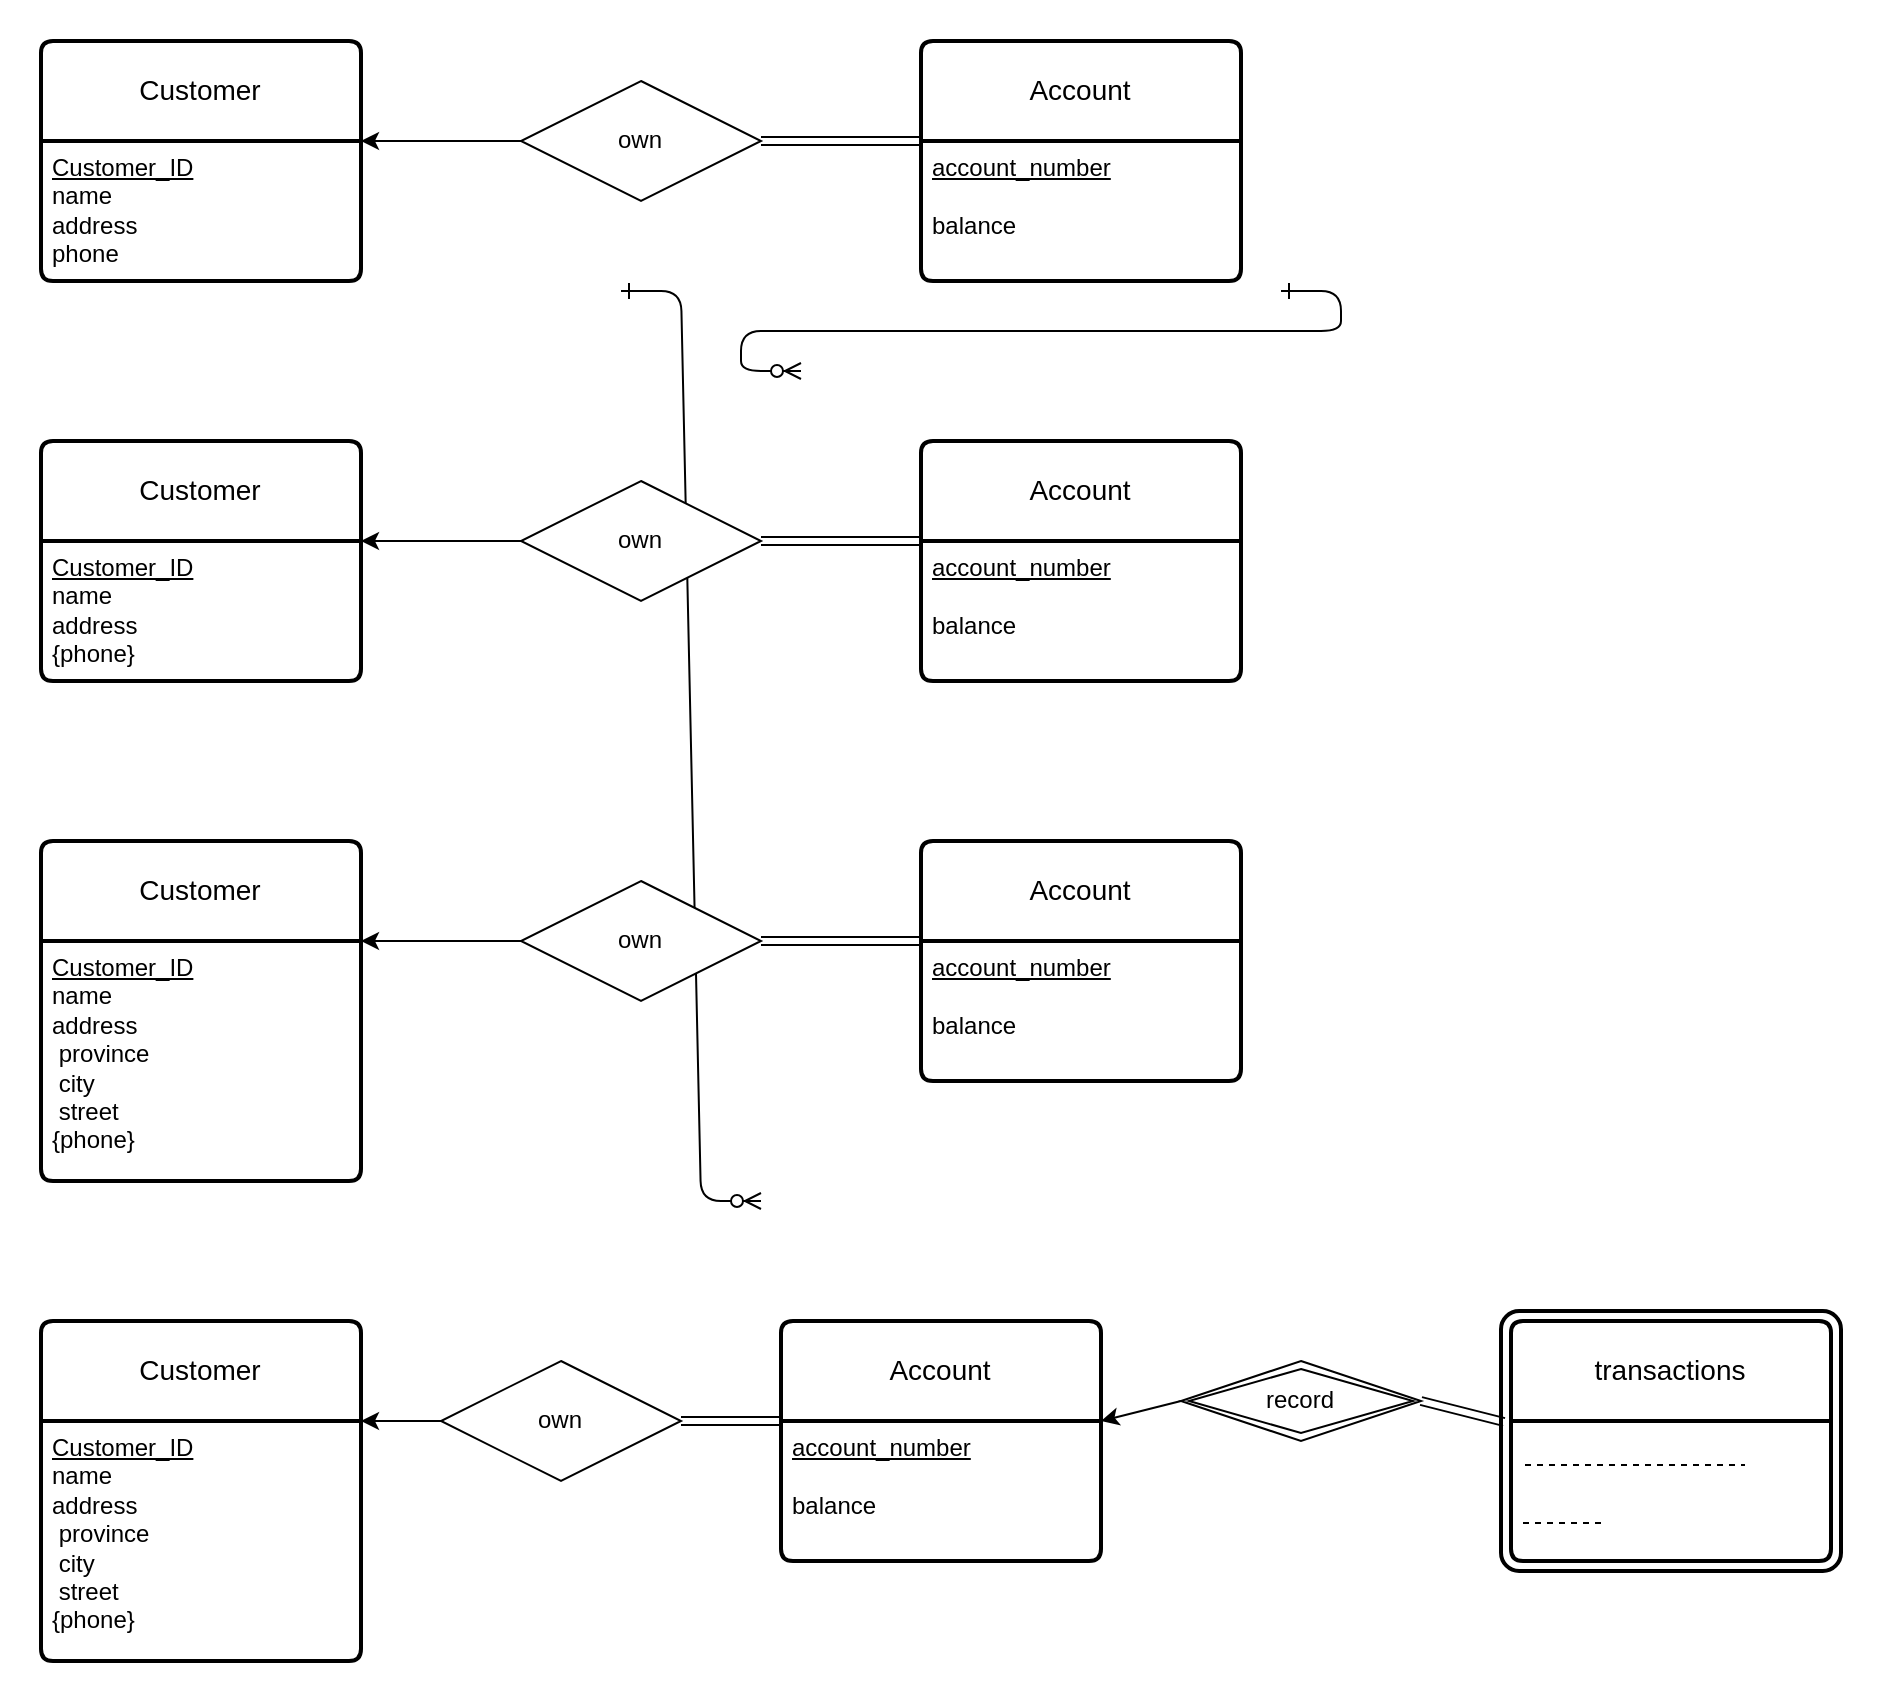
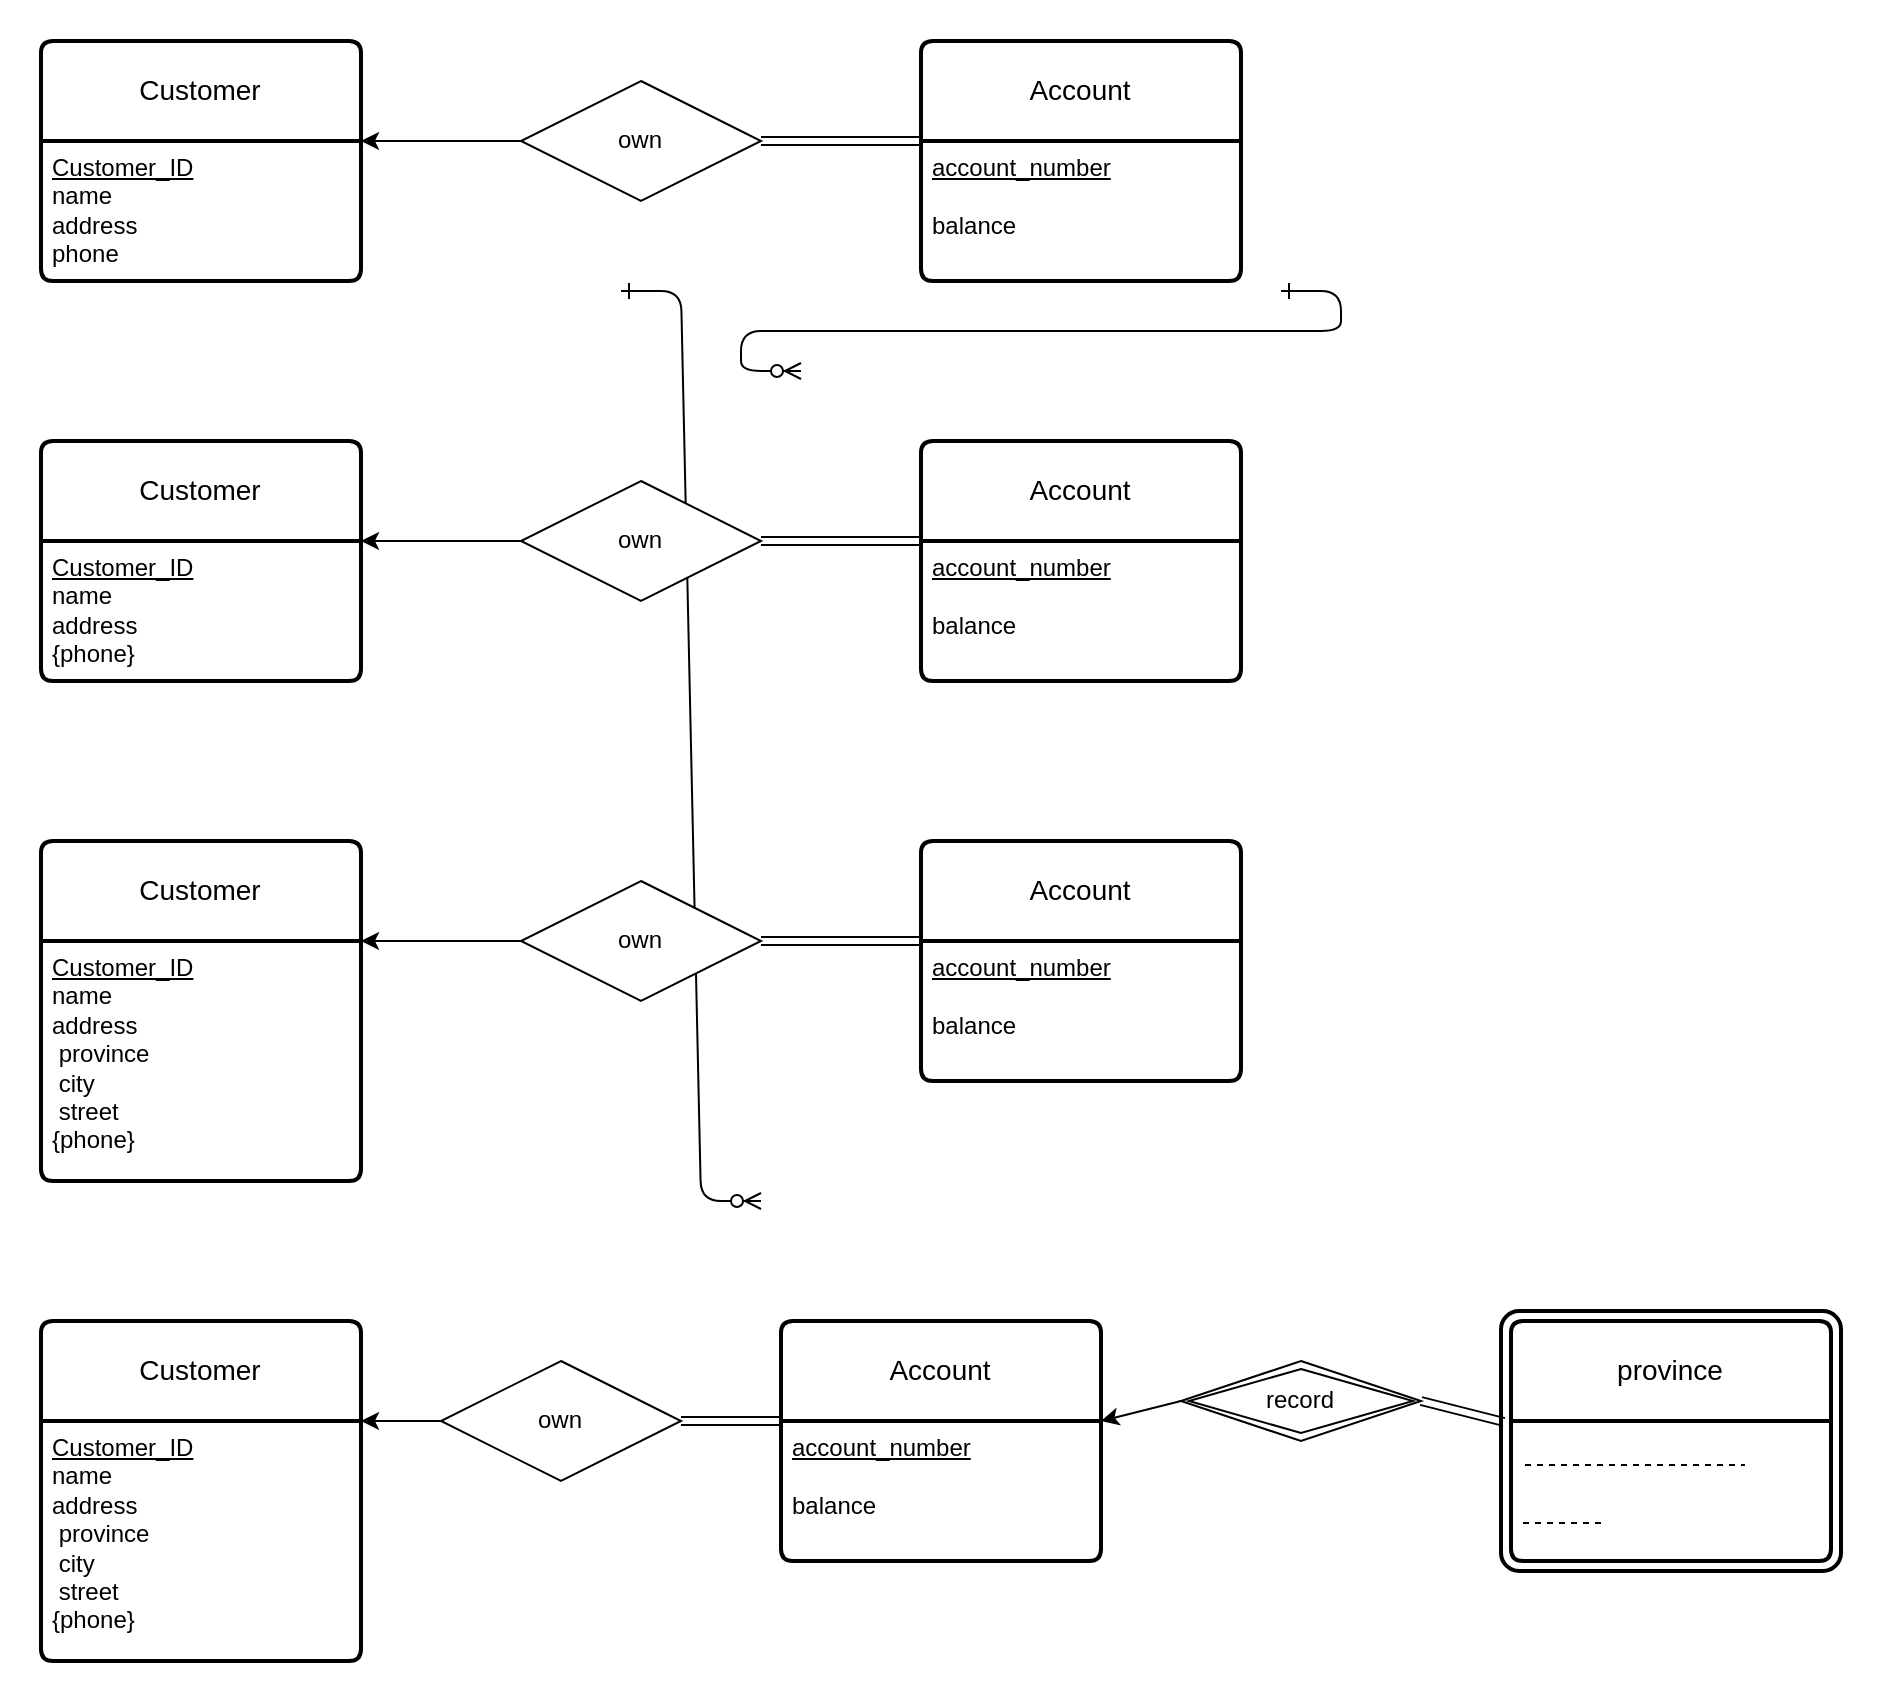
node "transactions": label "transactions" -> "province"
